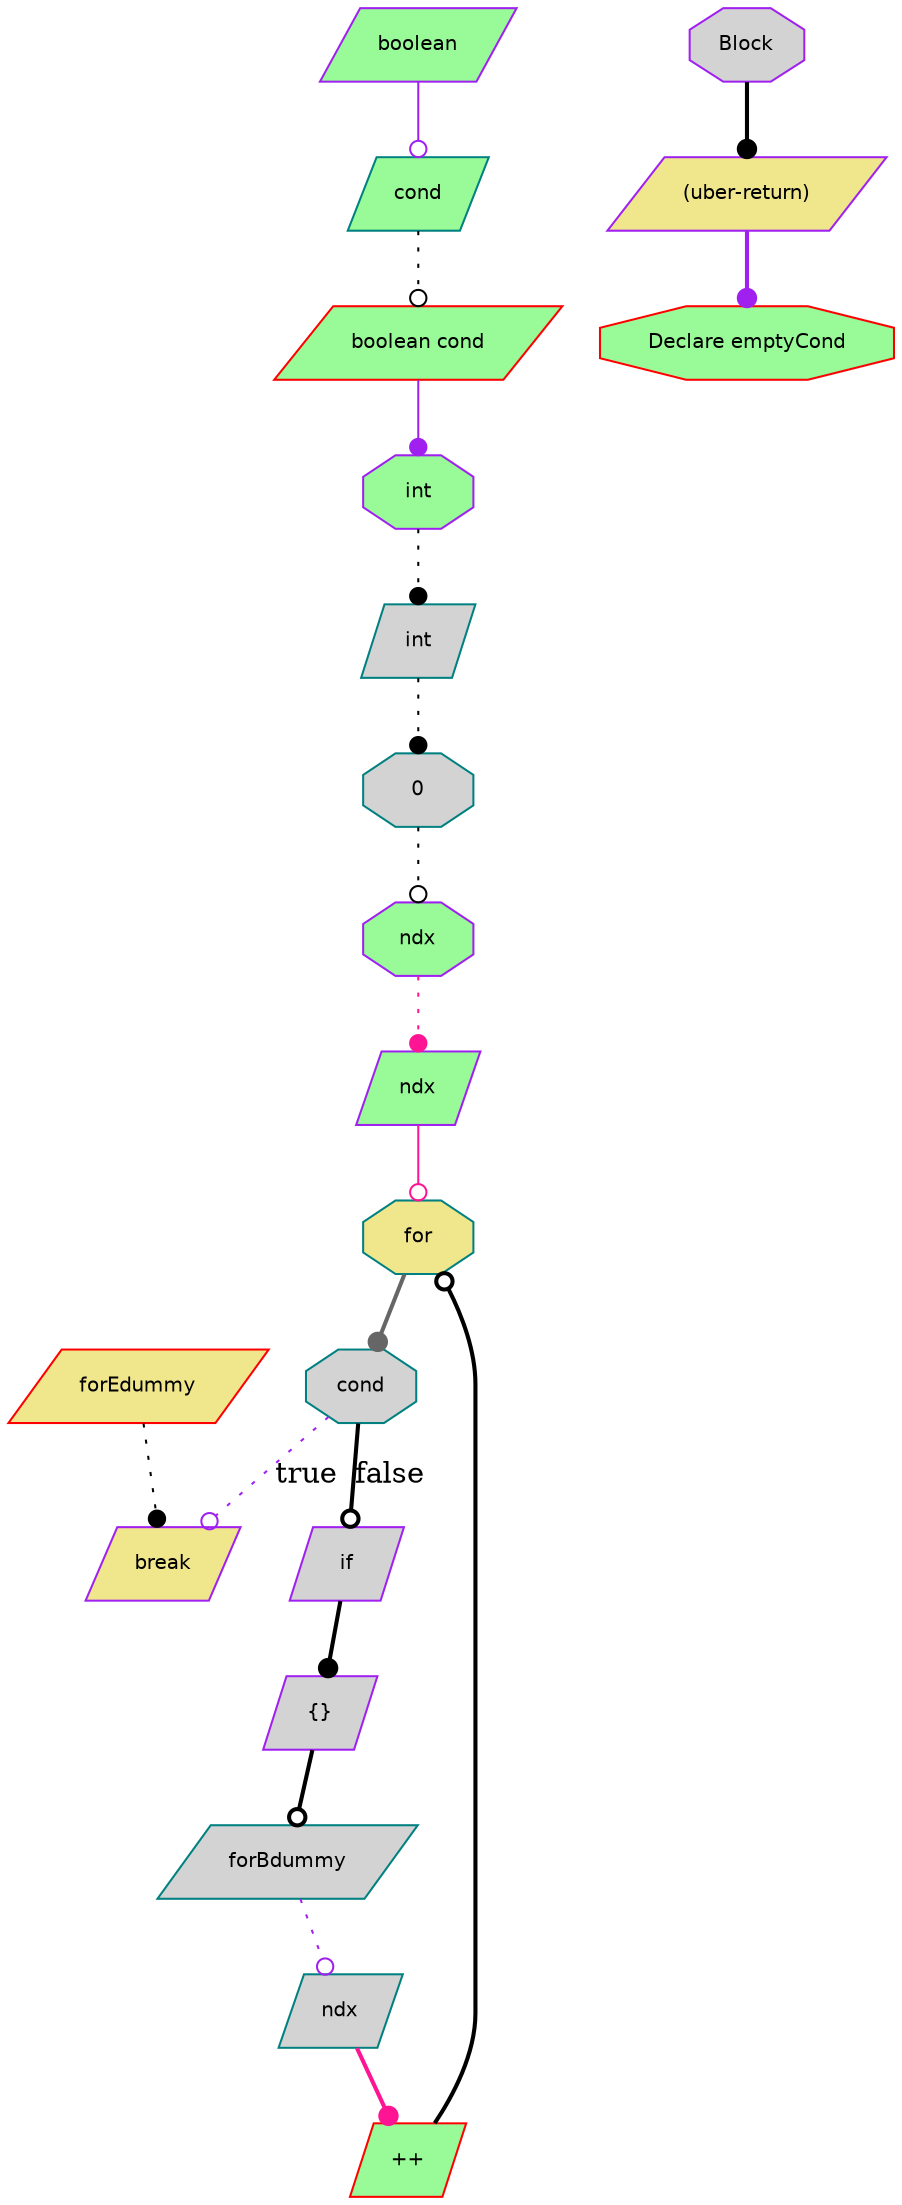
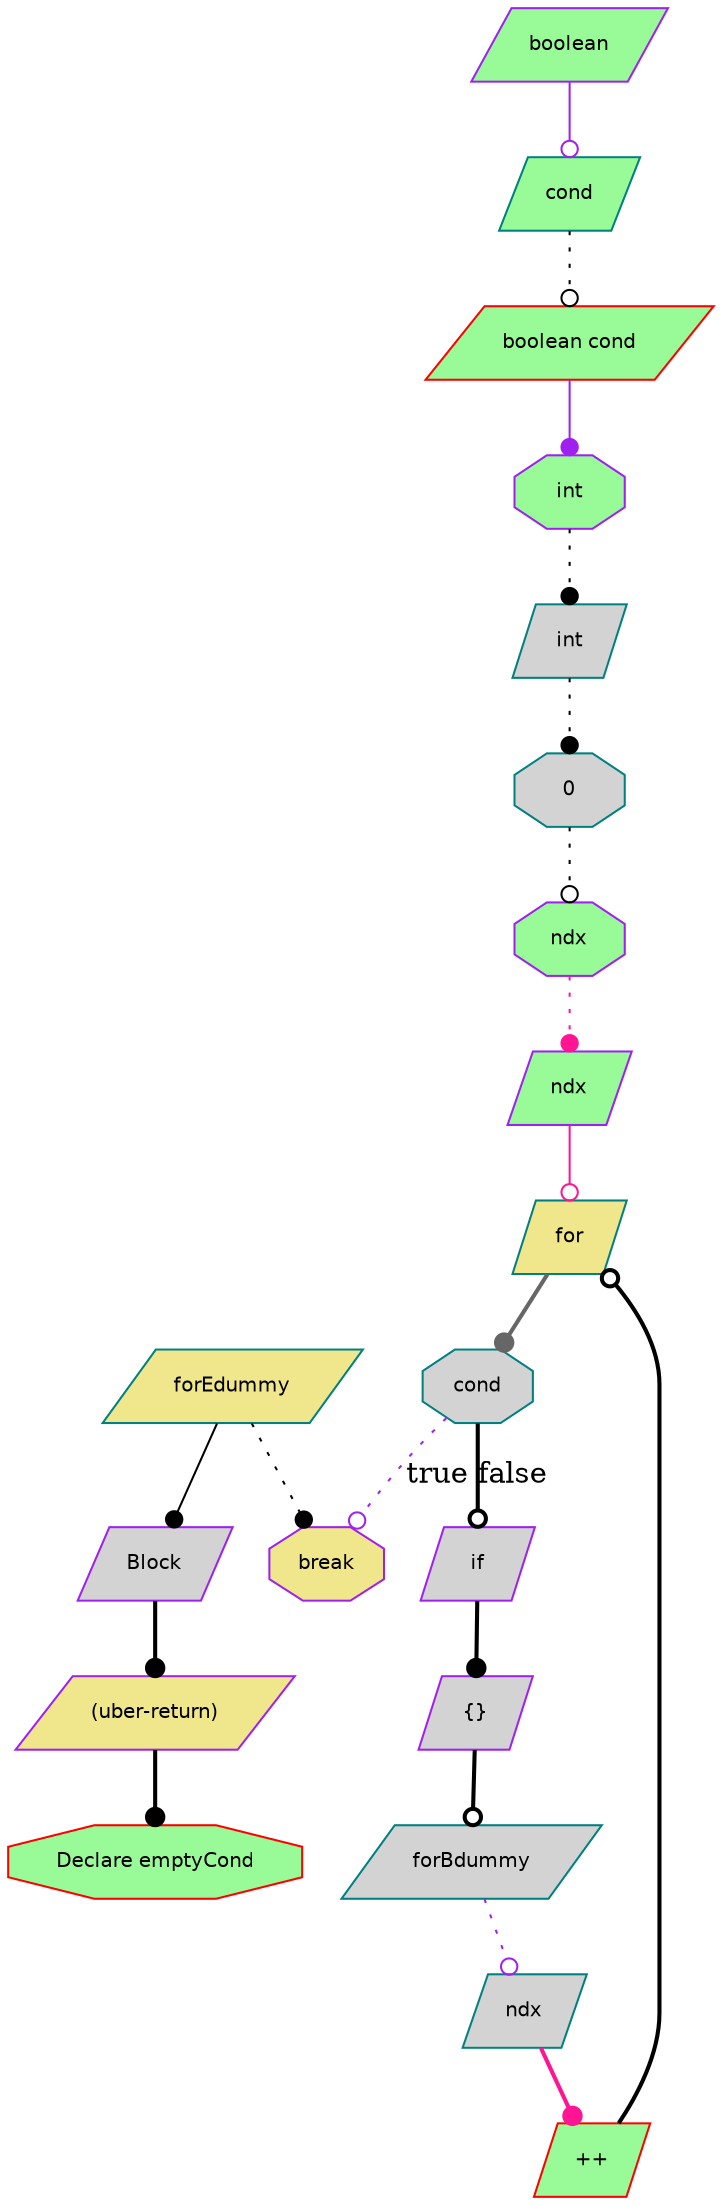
node "Block": shape octagon -> parallelogram
edge "(uber-return)" -> "Declare emptyCond": color purple -> black
node "for": shape octagon -> parallelogram
node "forEdummy": color red -> teal
edge "forEdummy" -> "Block": added
node "break": shape parallelogram -> octagon
